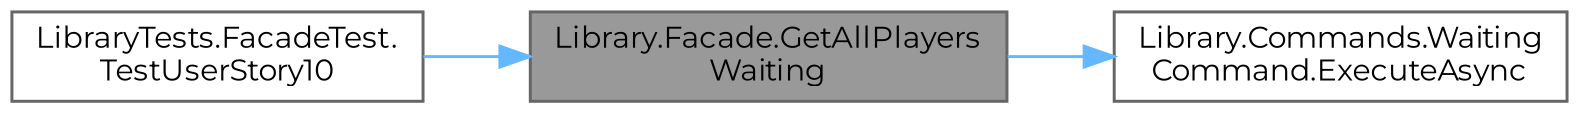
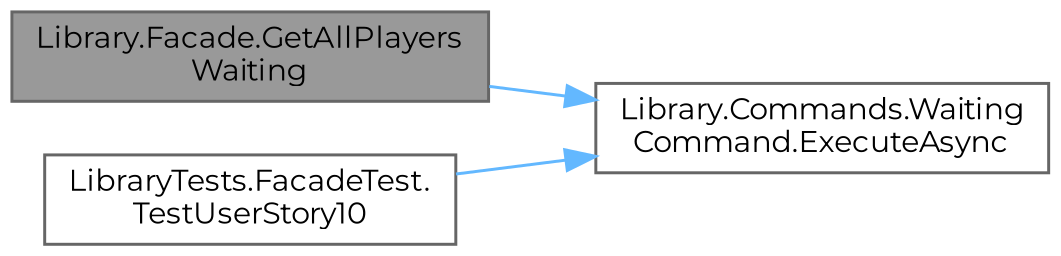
edge "LibraryTests.FacadeTest. TestUserStory10" -> "Library.Facade.GetAllPlayers Waiting": now "LibraryTests.FacadeTest. TestUserStory10" -> "Library.Commands.Waiting Command.ExecuteAsync"
